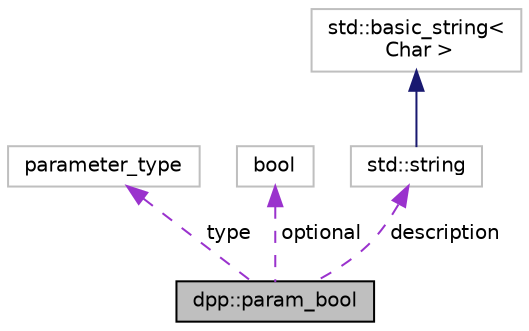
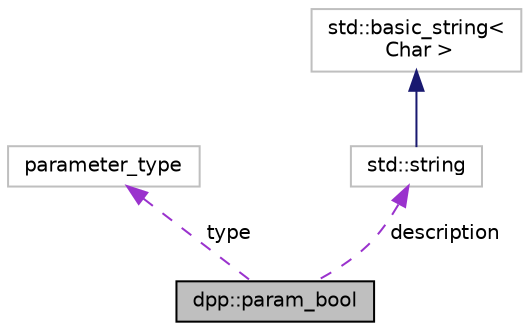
node "bool": removed
